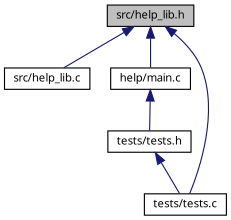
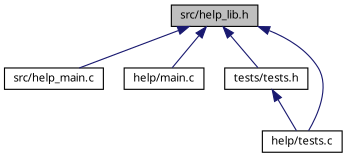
node "src/help_lib.c": label "src/help_lib.c" -> "src/help_main.c"
edge "tests/tests.h" -> "help/main.c": now "tests/tests.h" -> "src/help_lib.h"
node "tests/tests.c": label "tests/tests.c" -> "help/tests.c"
